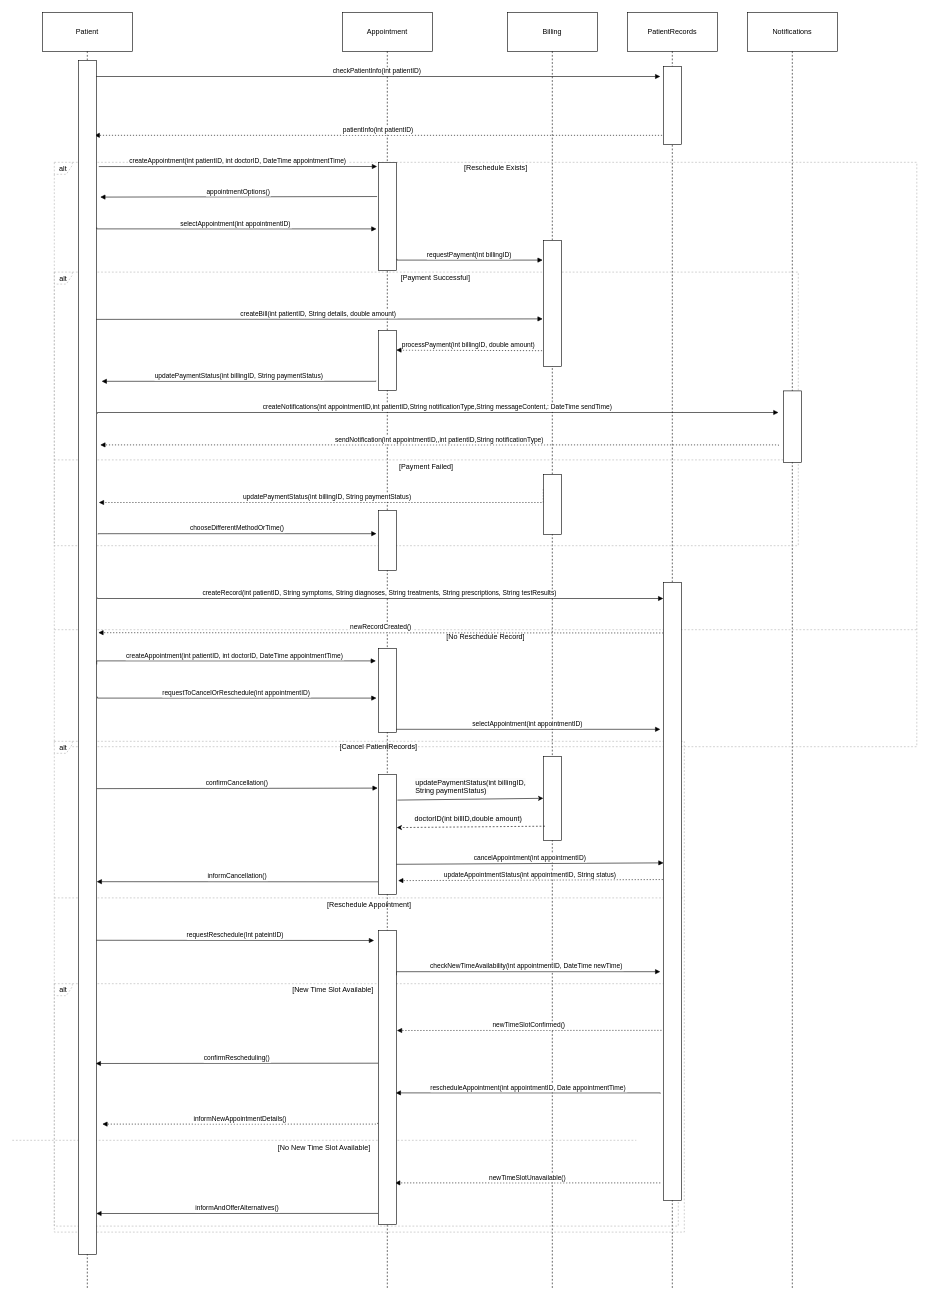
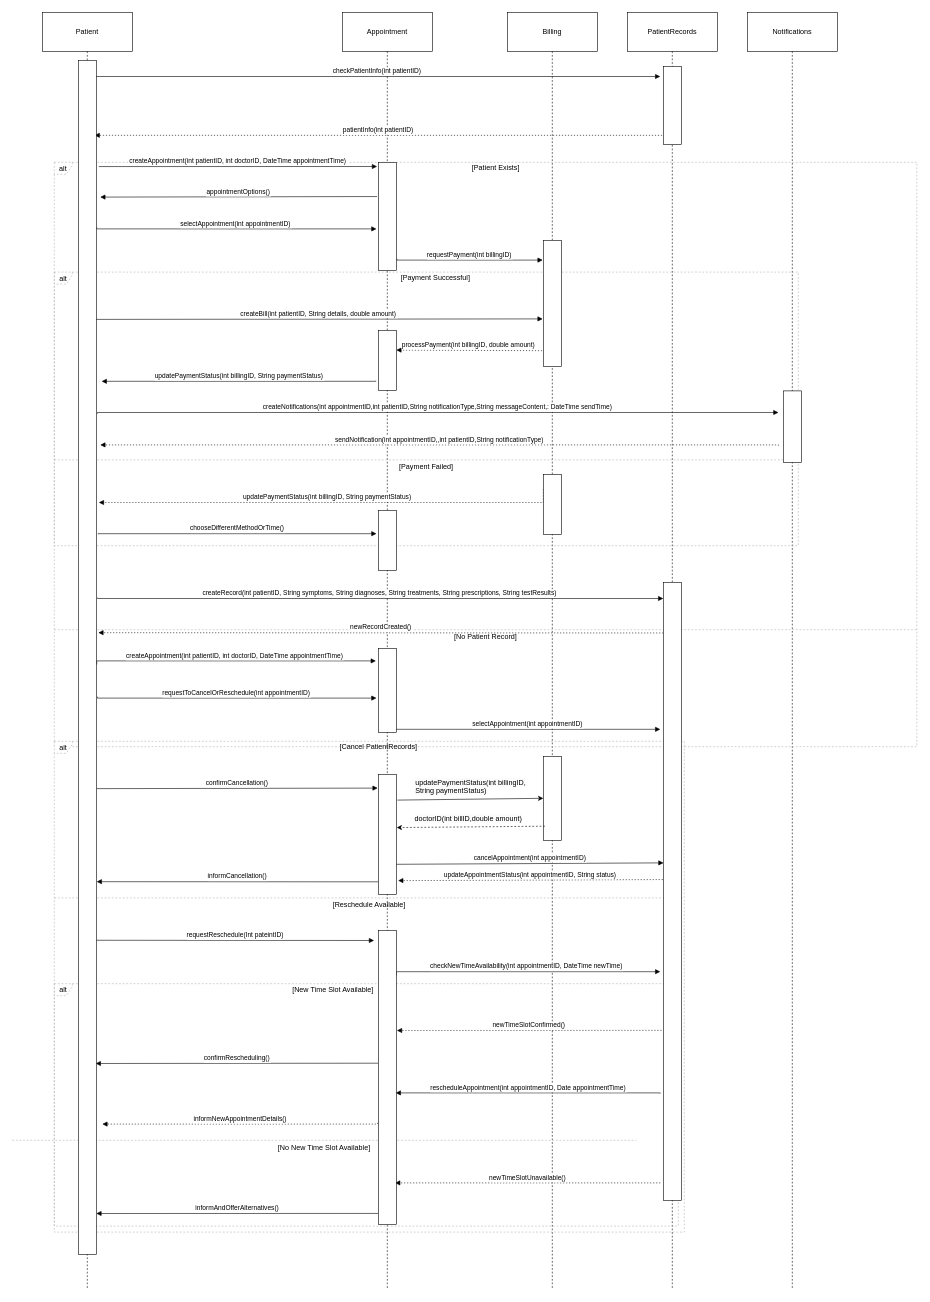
node "[Reschedule Exists]": label "[Reschedule Exists]" -> "[Patient Exists]"
node "[No Reschedule Record]": label "[No Reschedule Record]" -> "[No Patient Record]"
node "[Reschedule Appointment]": label "[Reschedule Appointment]" -> "[Reschedule Available]"
